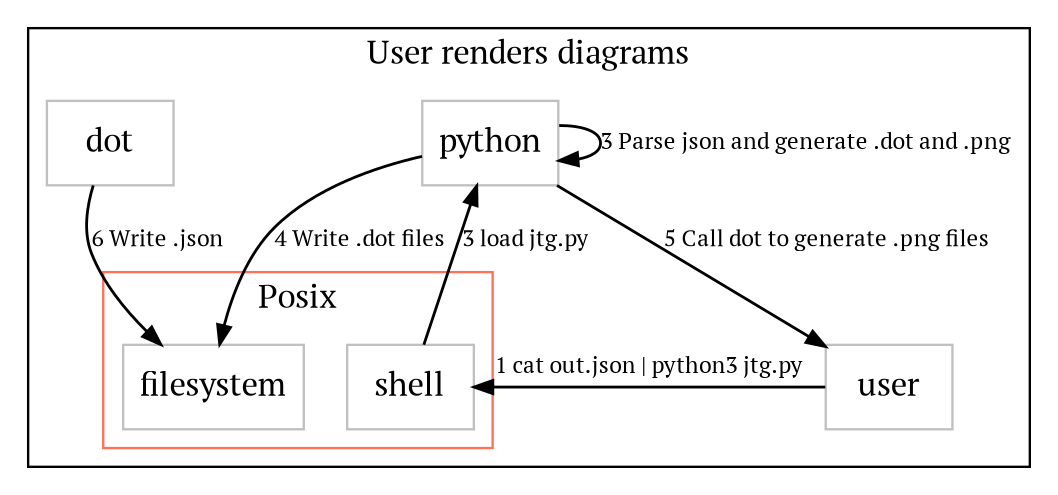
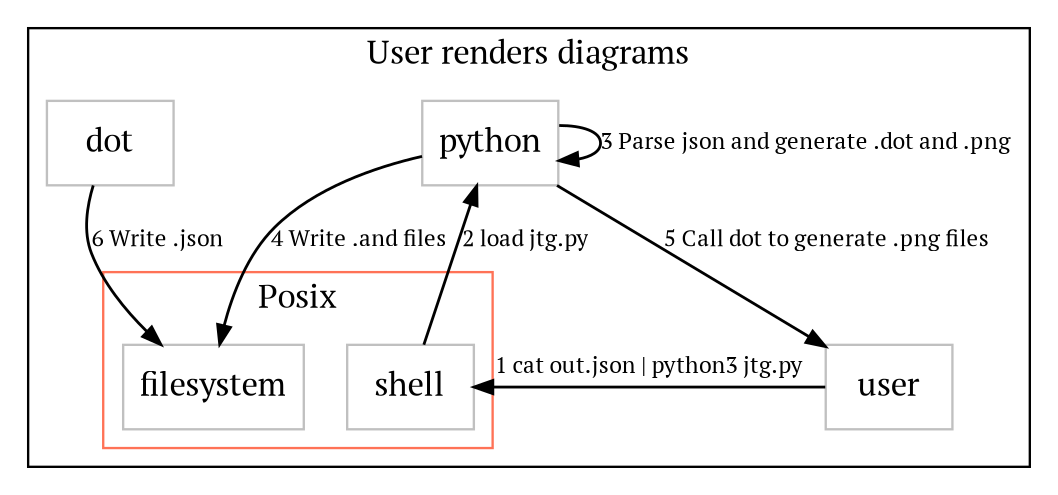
edge "python" -> "filesystem": label "4 Write .dot files" -> "4 Write .and files"
edge "shell" -> "python": label "3 load jtg.py" -> "2 load jtg.py"
